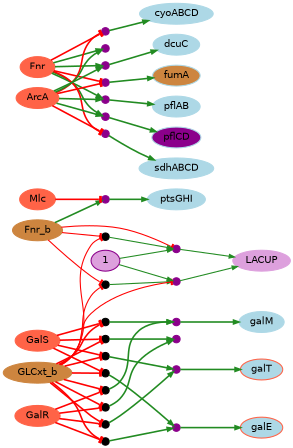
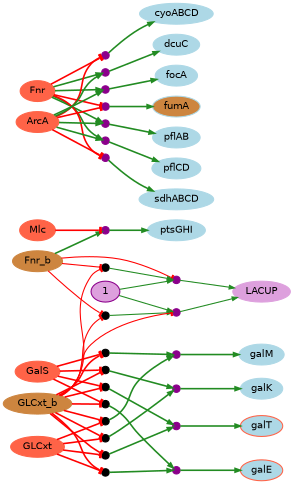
node "focA": added
node "pflCD": fillcolor darkmagenta -> lightblue
node "galK": added
node "GalR": label "GalR" -> "GLCxt"
